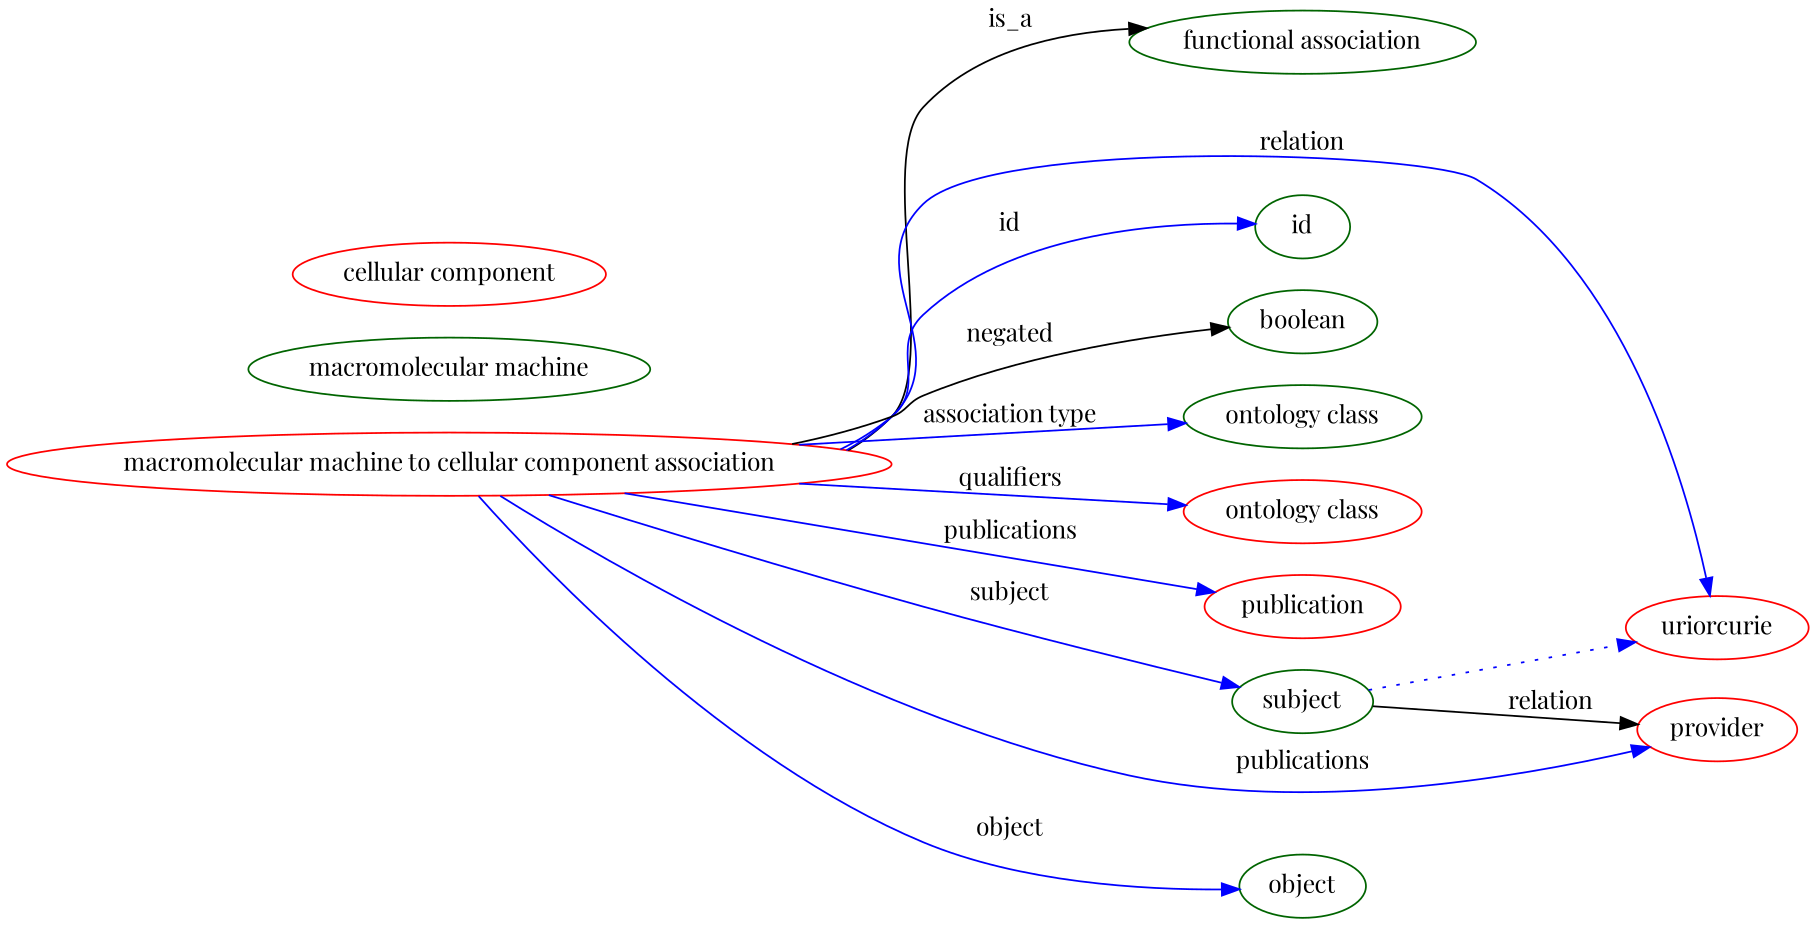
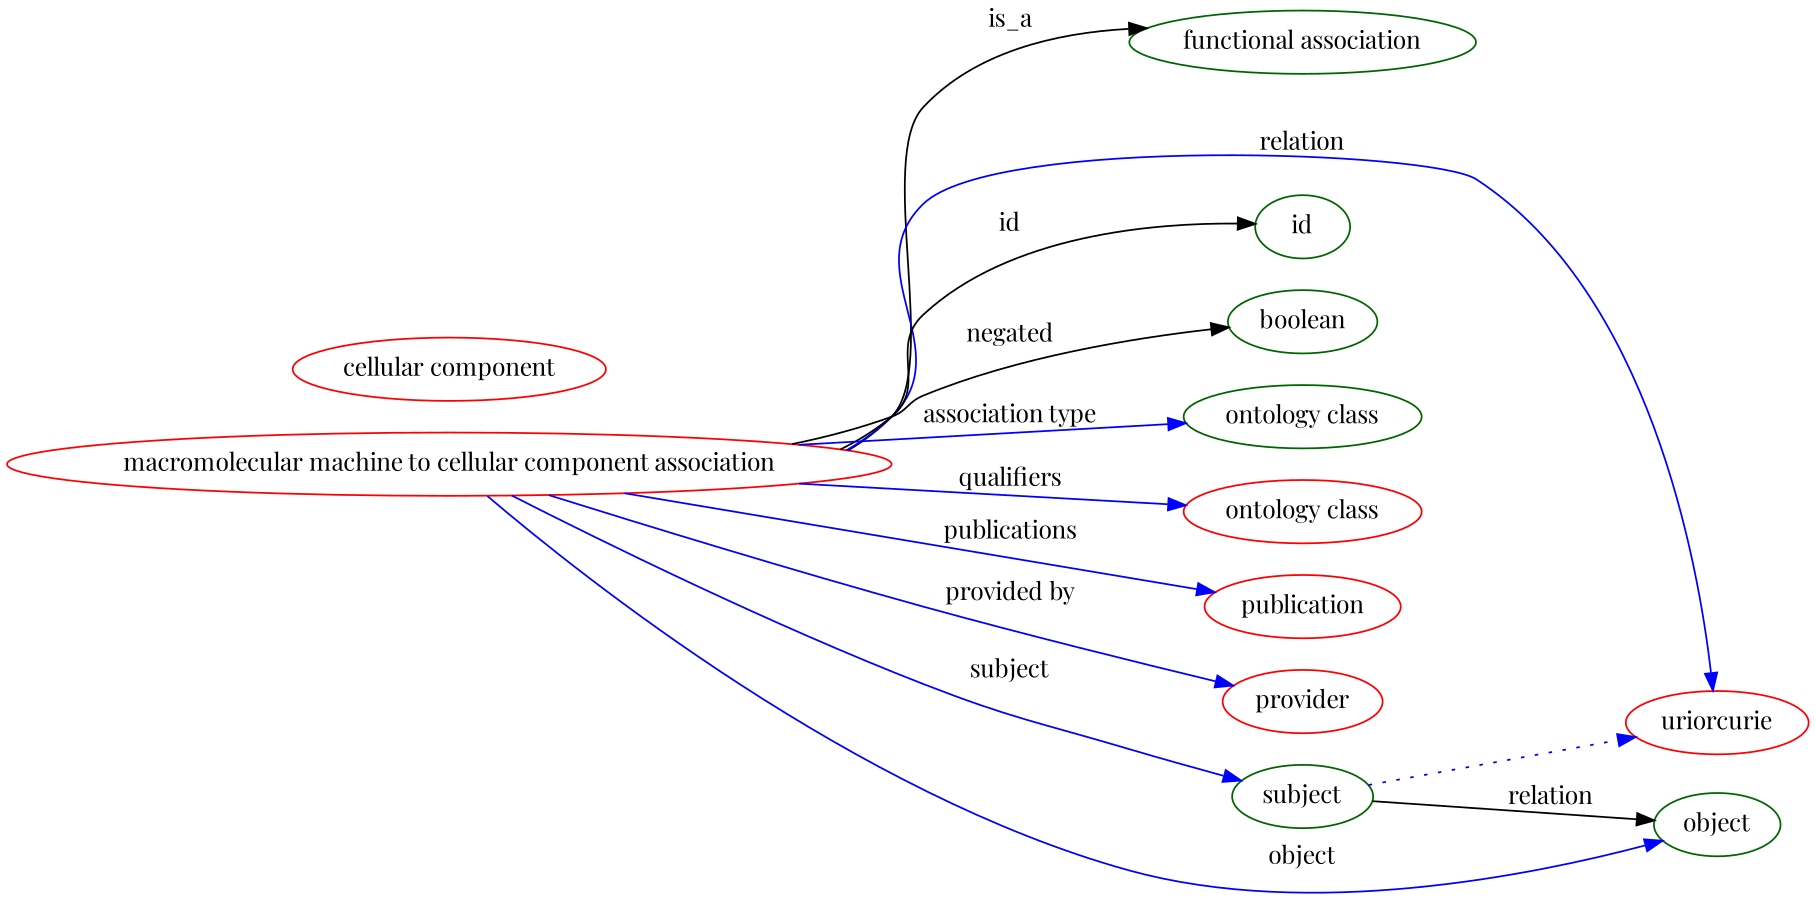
edge "macromolecular machine to cellular component association" -> "id": color blue -> black
node "macromolecular machine": removed
edge "subject" -> "provider": now "subject" -> "object"
edge "macromolecular machine to cellular component association" -> "provider": label "publications" -> "provided by"
